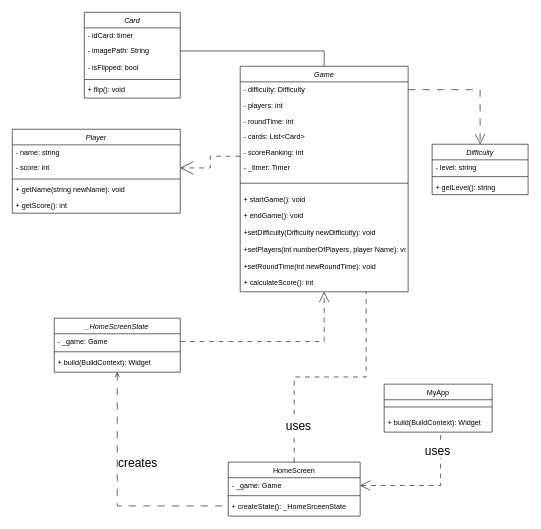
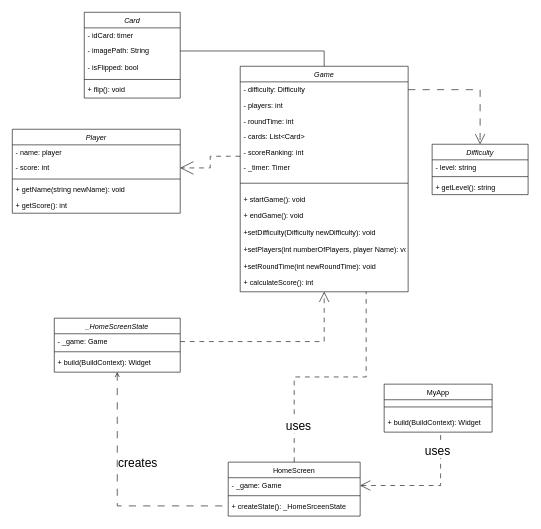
node "- name: string": label "- name: string" -> "- name: player"
